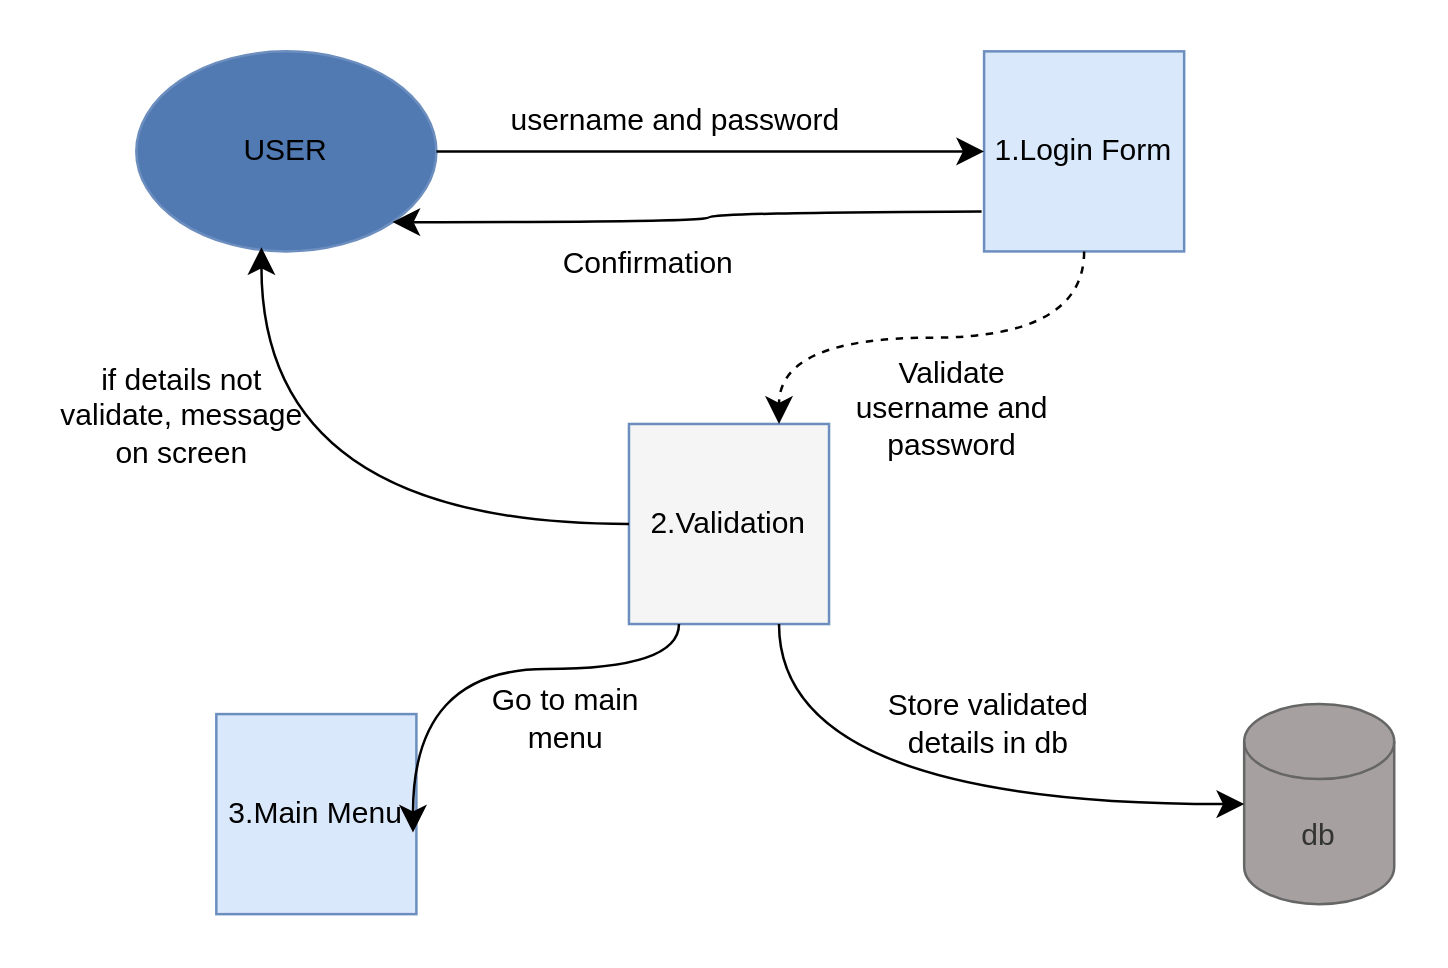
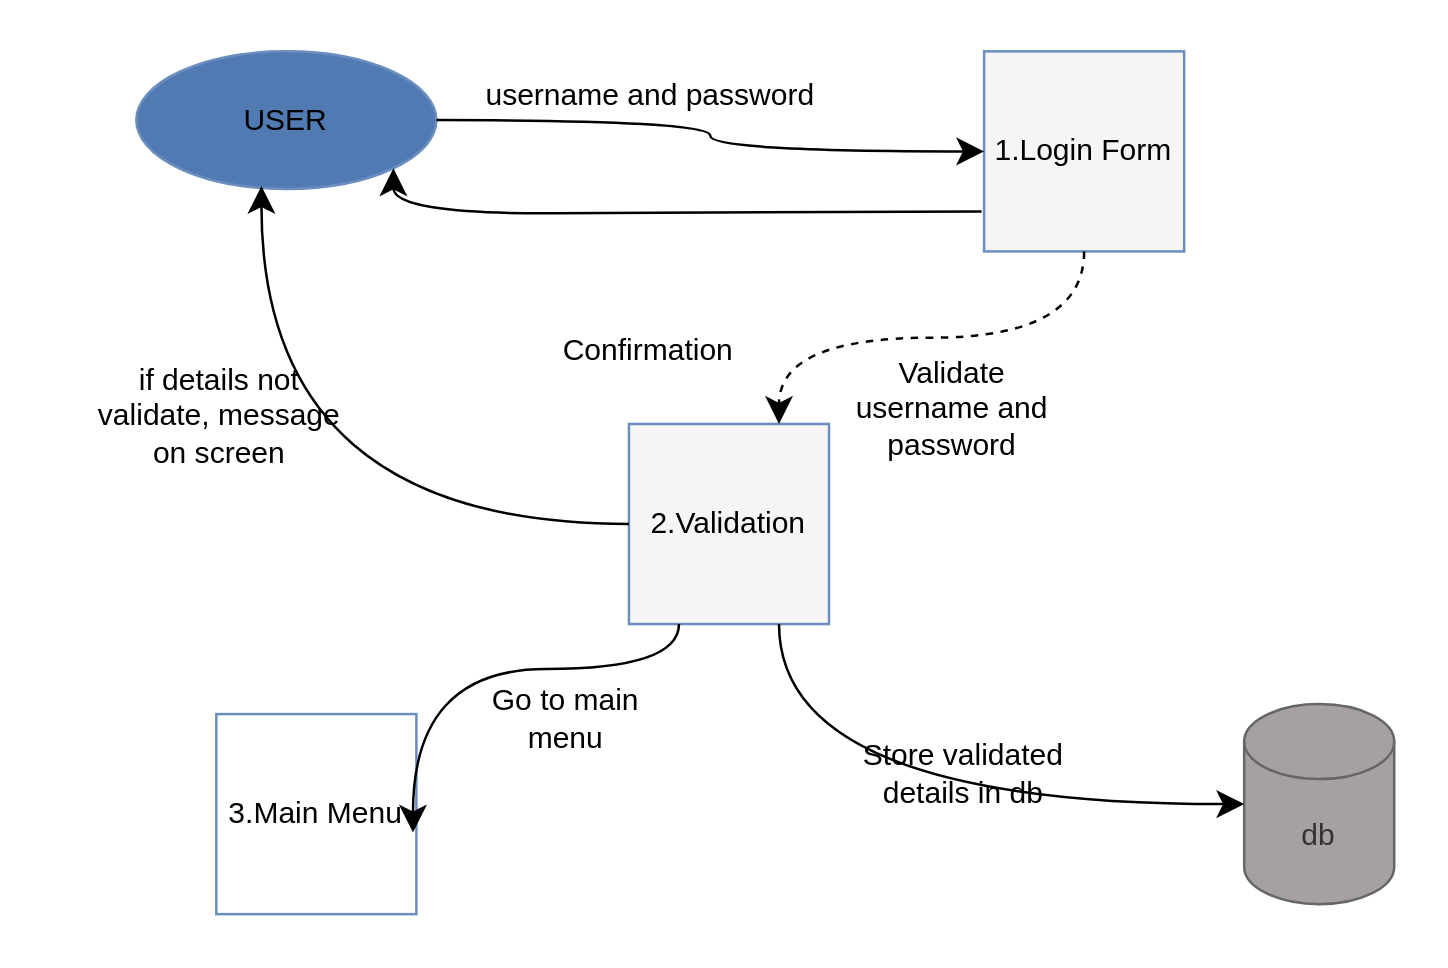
node "username and password": moved (680, 120) -> (655, 95)
node "USER": size 300x200 -> 300x138
node "1.Login Form": fillcolor #dae8fc -> #f5f5f5
node "Confirmation": moved (649, 264) -> (649, 351)
node "if details not validate, message on screen": moved (183, 415) -> (220, 415)
node "Store validated details in db": moved (989, 723) -> (964, 773)
node "3.Main Menu": fillcolor #dae8fc -> #ffffff
